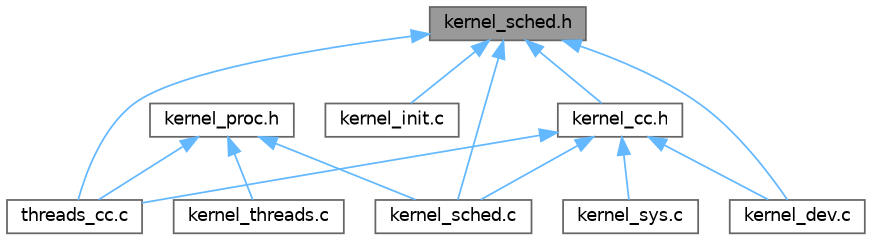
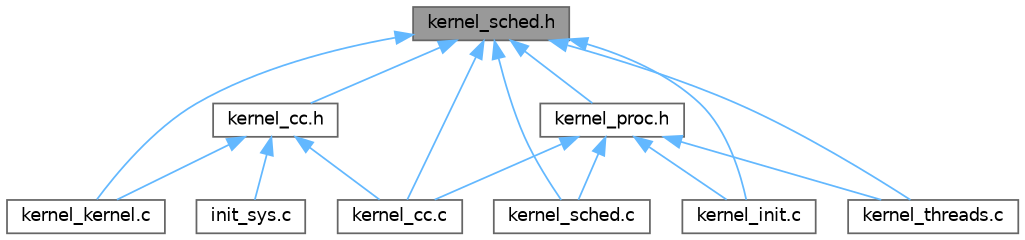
edge "kernel_proc.h" -> "kernel_sched.h": added
edge "kernel_threads.c" -> "kernel_sched.h": added
edge "kernel_sched.c" -> "kernel_cc.h": removed
edge "kernel_init.c" -> "kernel_proc.h": added
node "threads_cc.c": label "threads_cc.c" -> "kernel_cc.c"
node "kernel_sys.c": label "kernel_sys.c" -> "init_sys.c"
node "kernel_dev.c": label "kernel_dev.c" -> "kernel_kernel.c"
